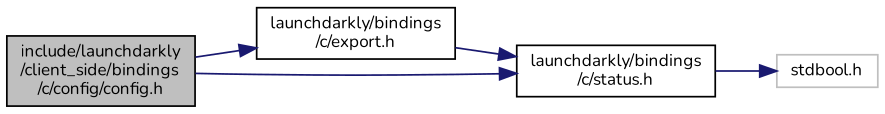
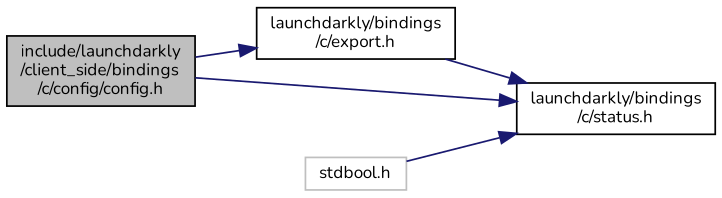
edge "launchdarkly/bindings /c/status.h" -> "stdbool.h": reversed
